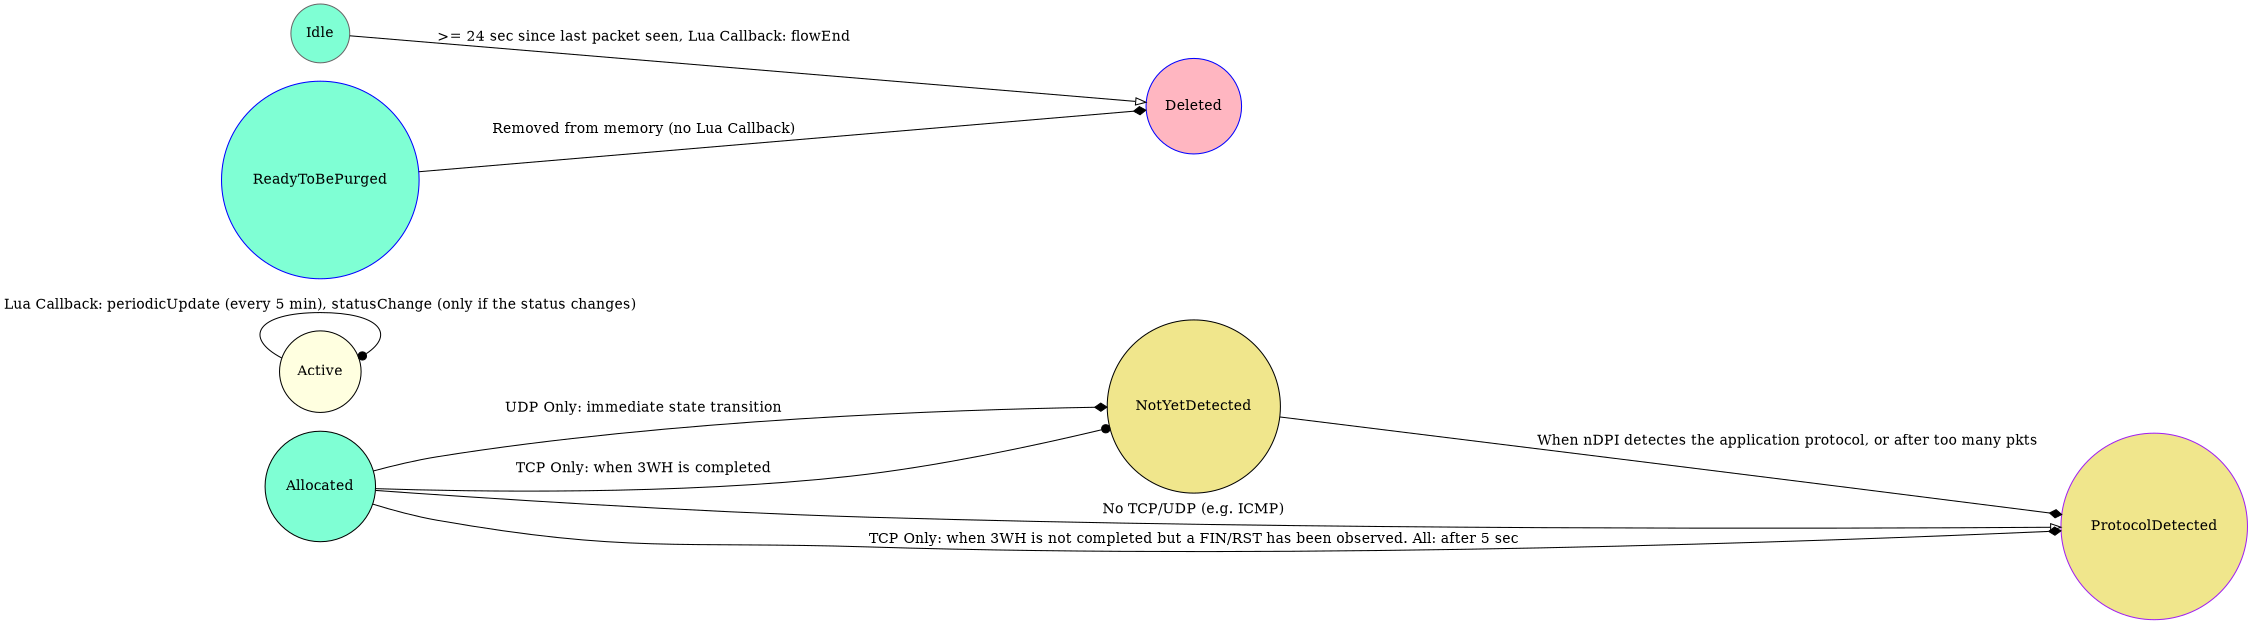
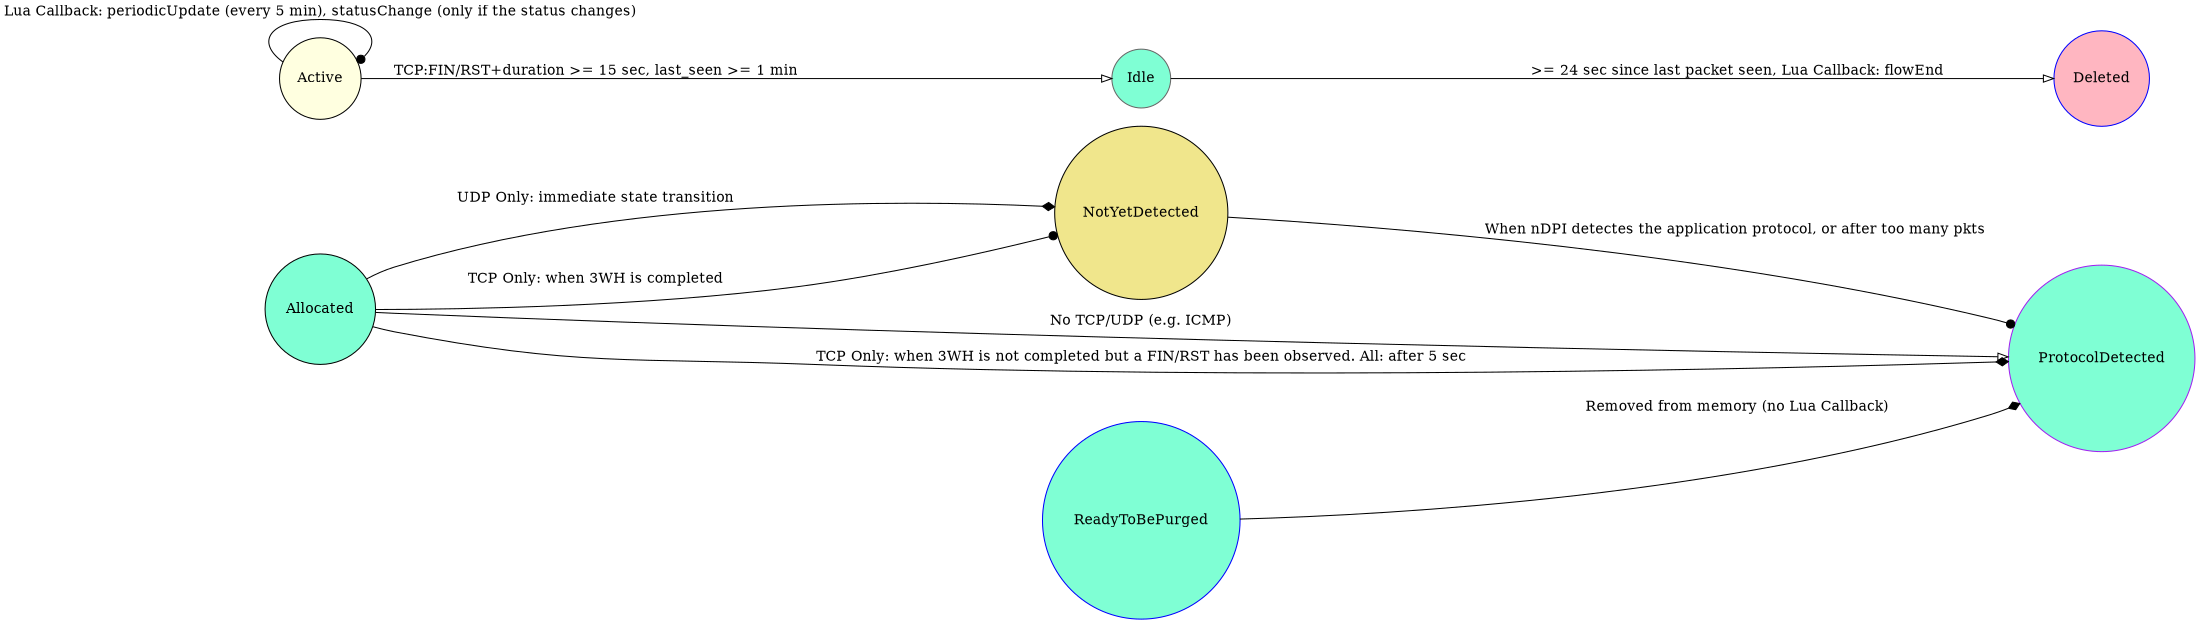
edge "Active" -> "Idle": added, label "TCP:FIN/RST+duration >= 15 sec, last_seen >= 1 min"
edge "ReadyToBePurged" -> "Deleted": now "ReadyToBePurged" -> "ProtocolDetected"
edge "NotYetDetected" -> "ProtocolDetected": arrowhead diamond -> dot
node "ProtocolDetected": fillcolor khaki -> aquamarine
